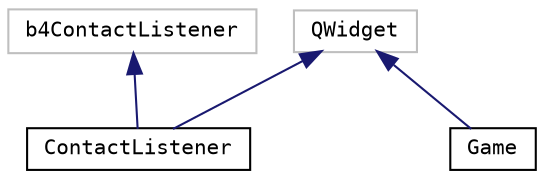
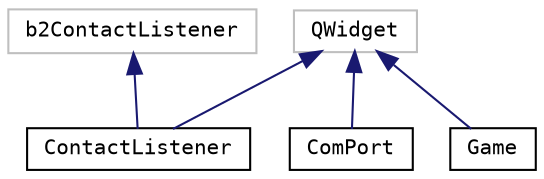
node "b4ContactListener": label "b4ContactListener" -> "b2ContactListener"
node "ComPort": added
